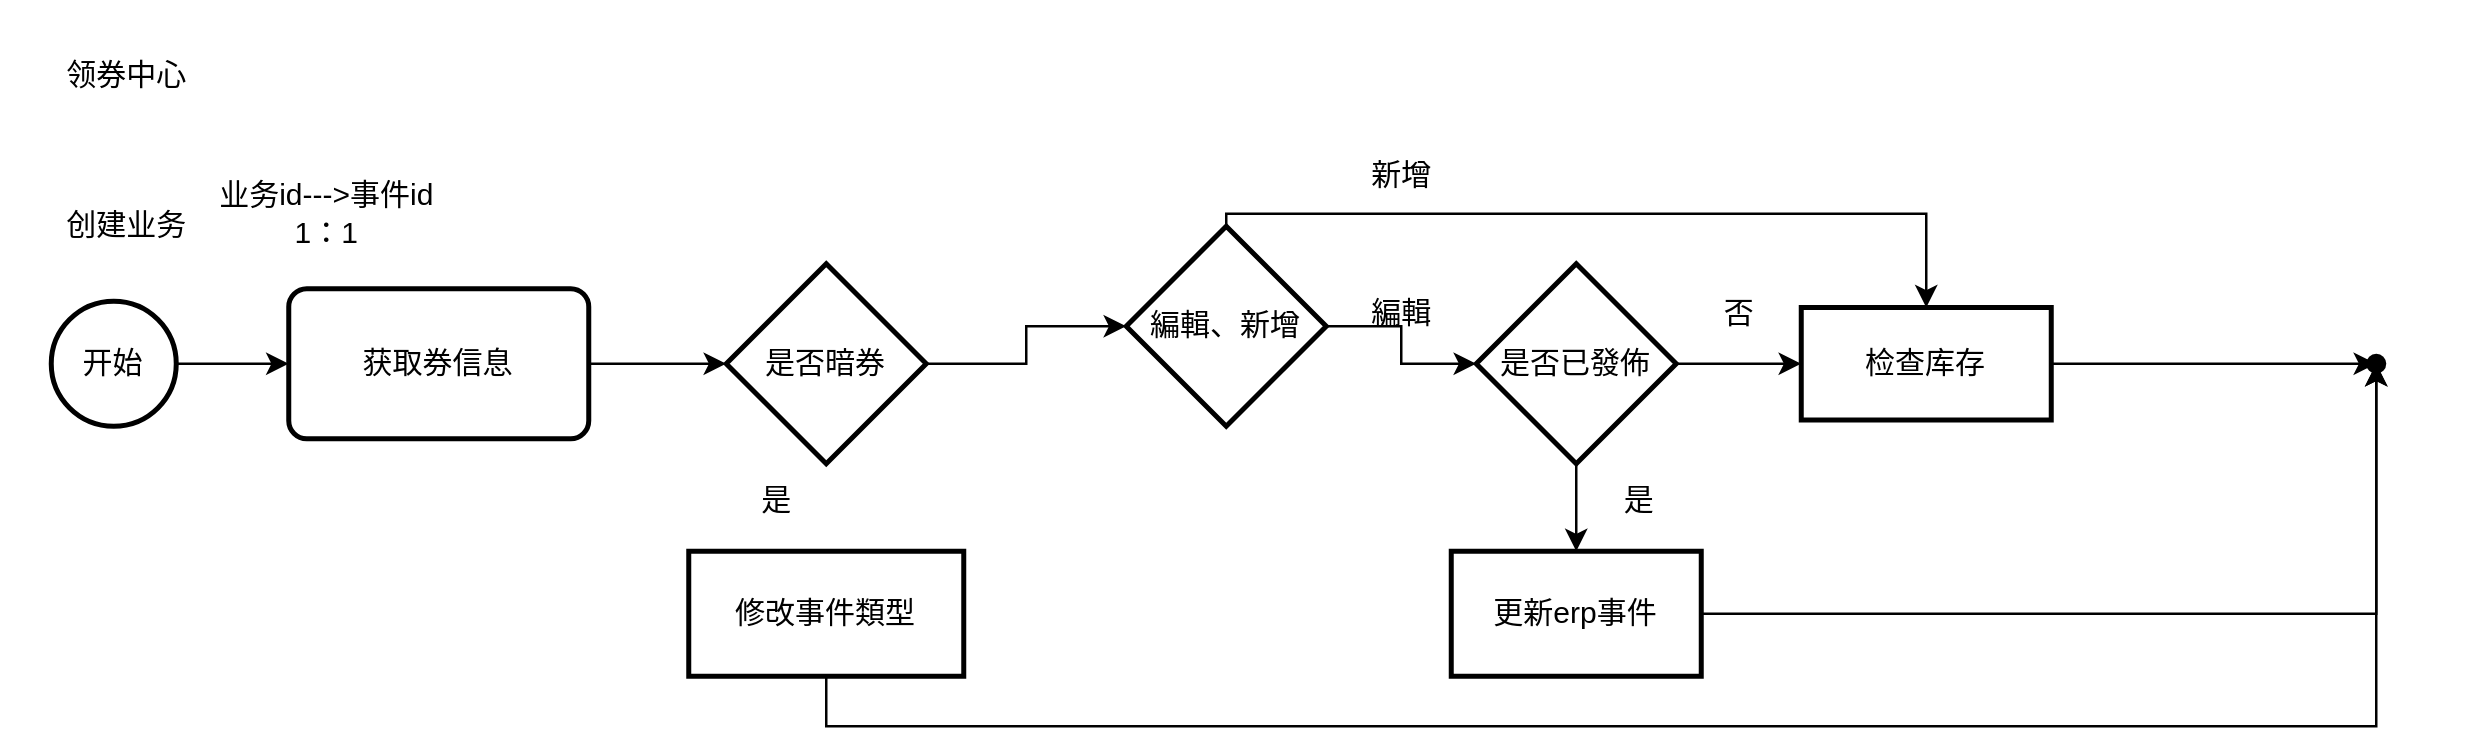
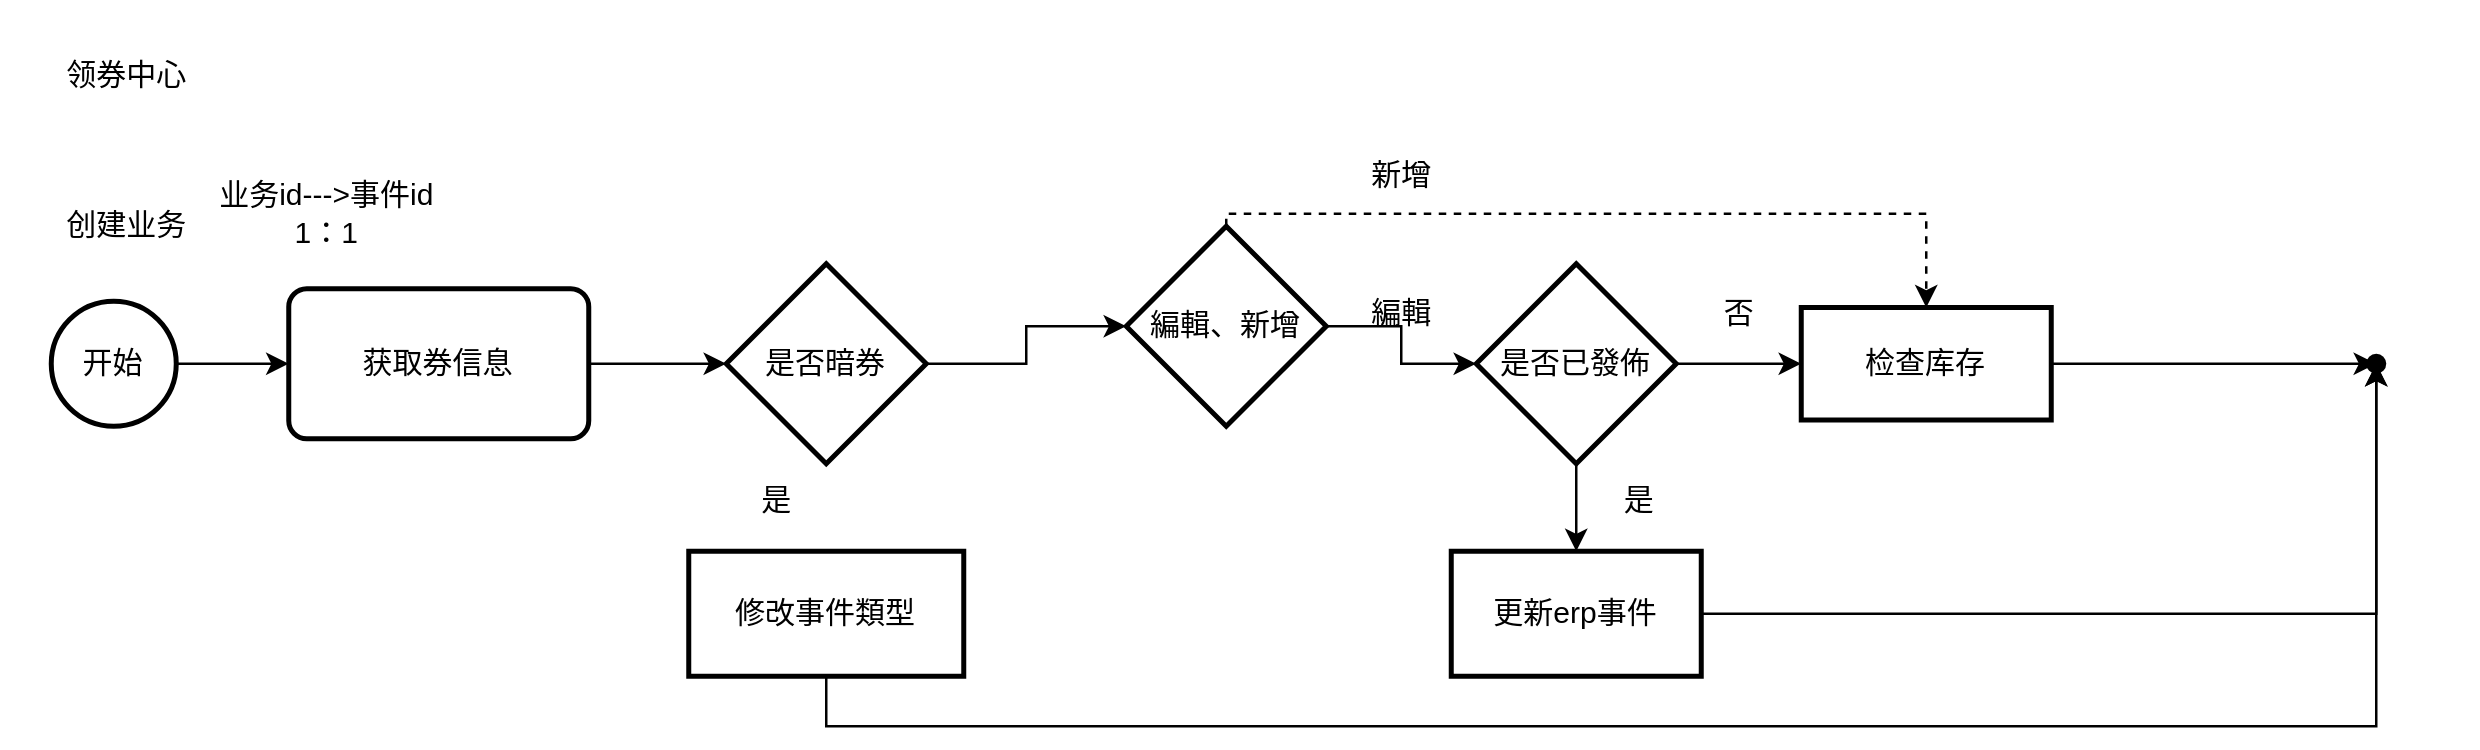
edge "編輯、新增" -> "检查库存": style solid -> dashed
